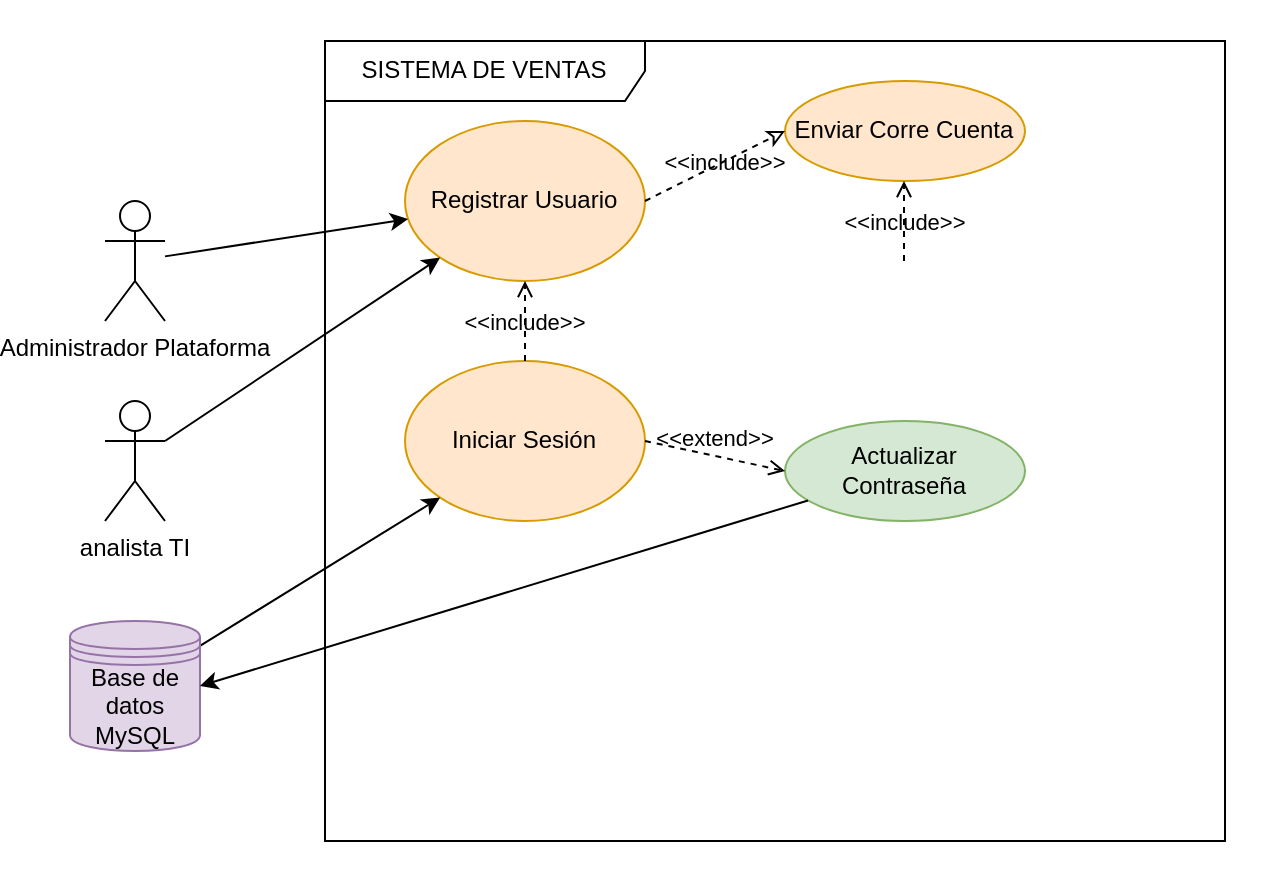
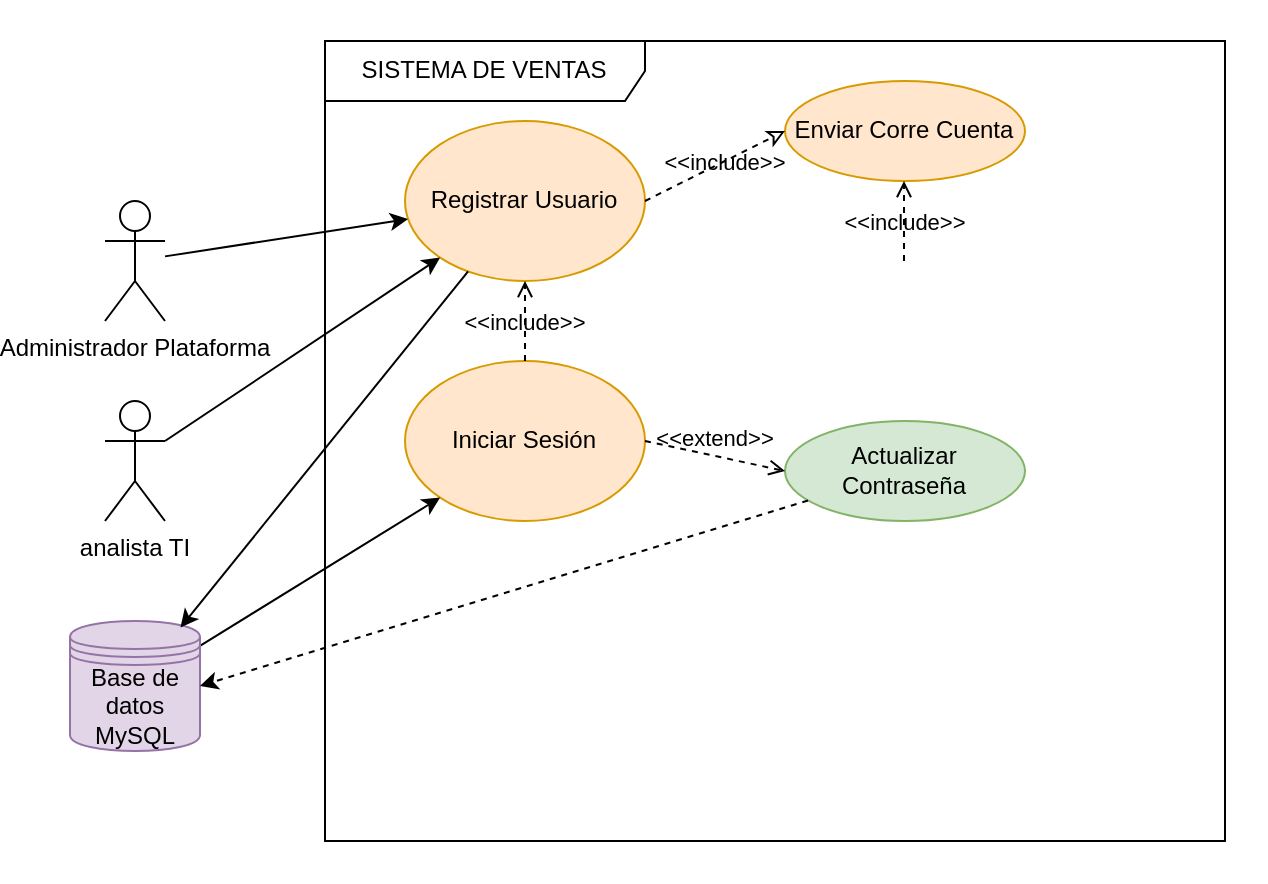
edge "Registrar Usuario" -> "Base de datos MySQL": added
edge "Actualizar Contraseña" -> "Base de datos MySQL": style solid -> dashed
